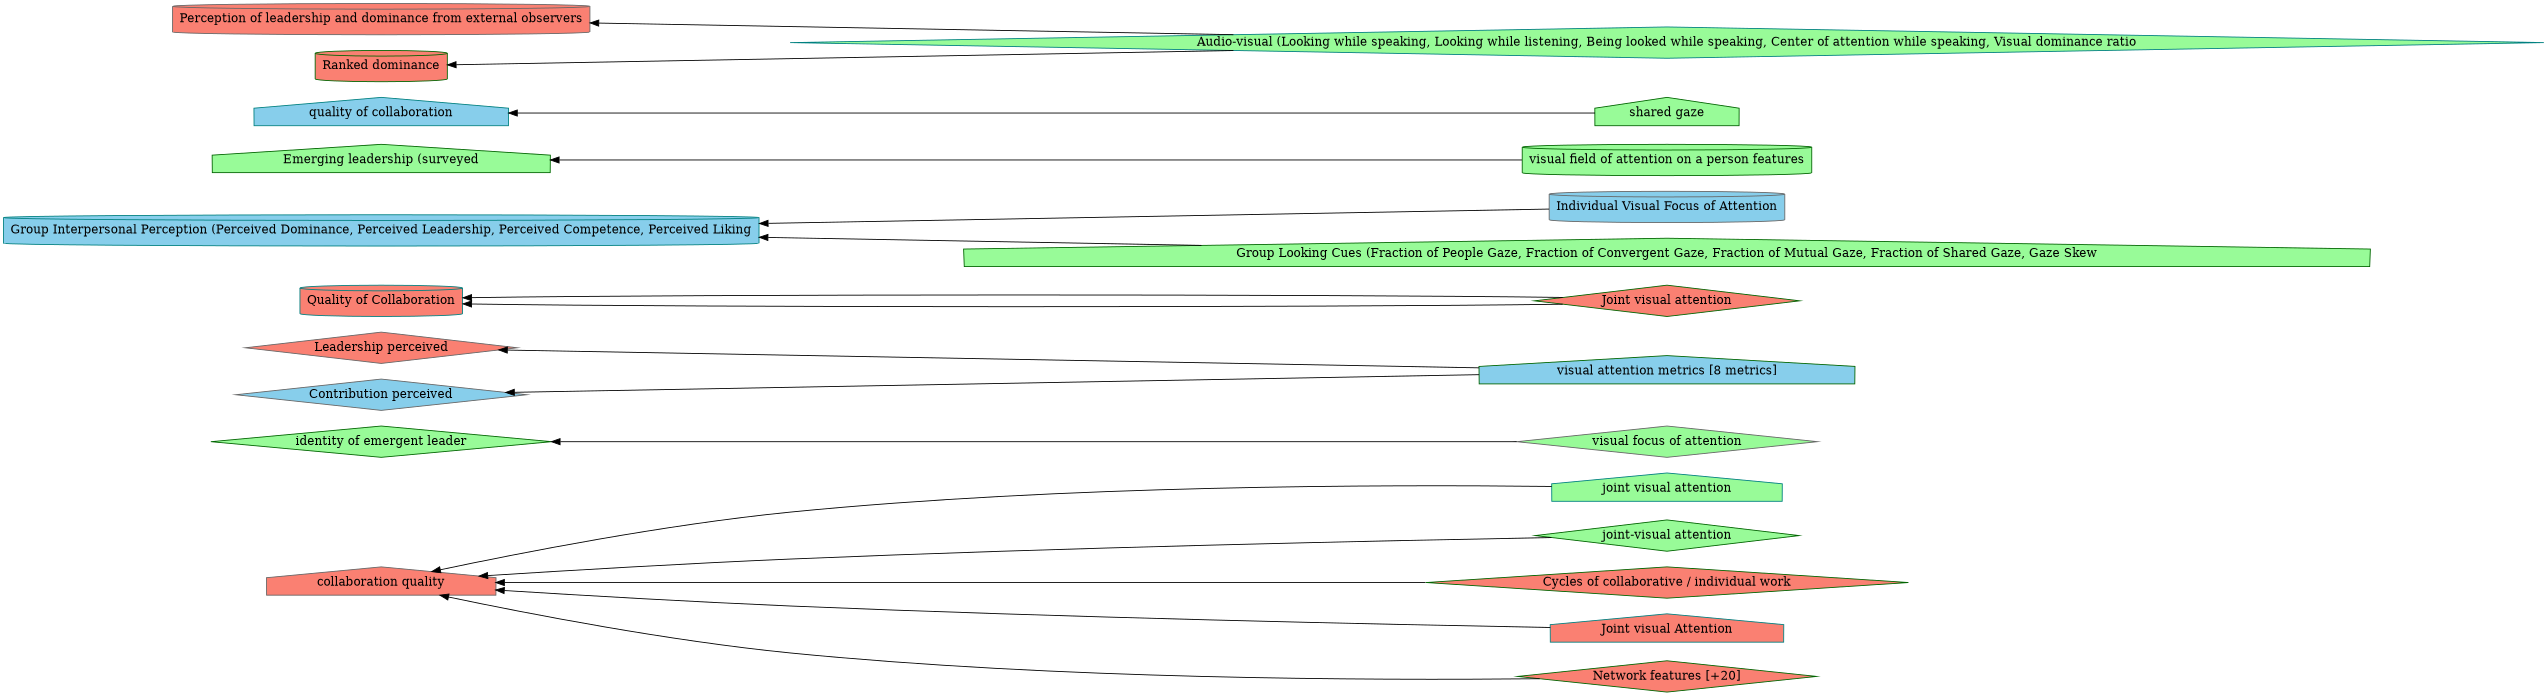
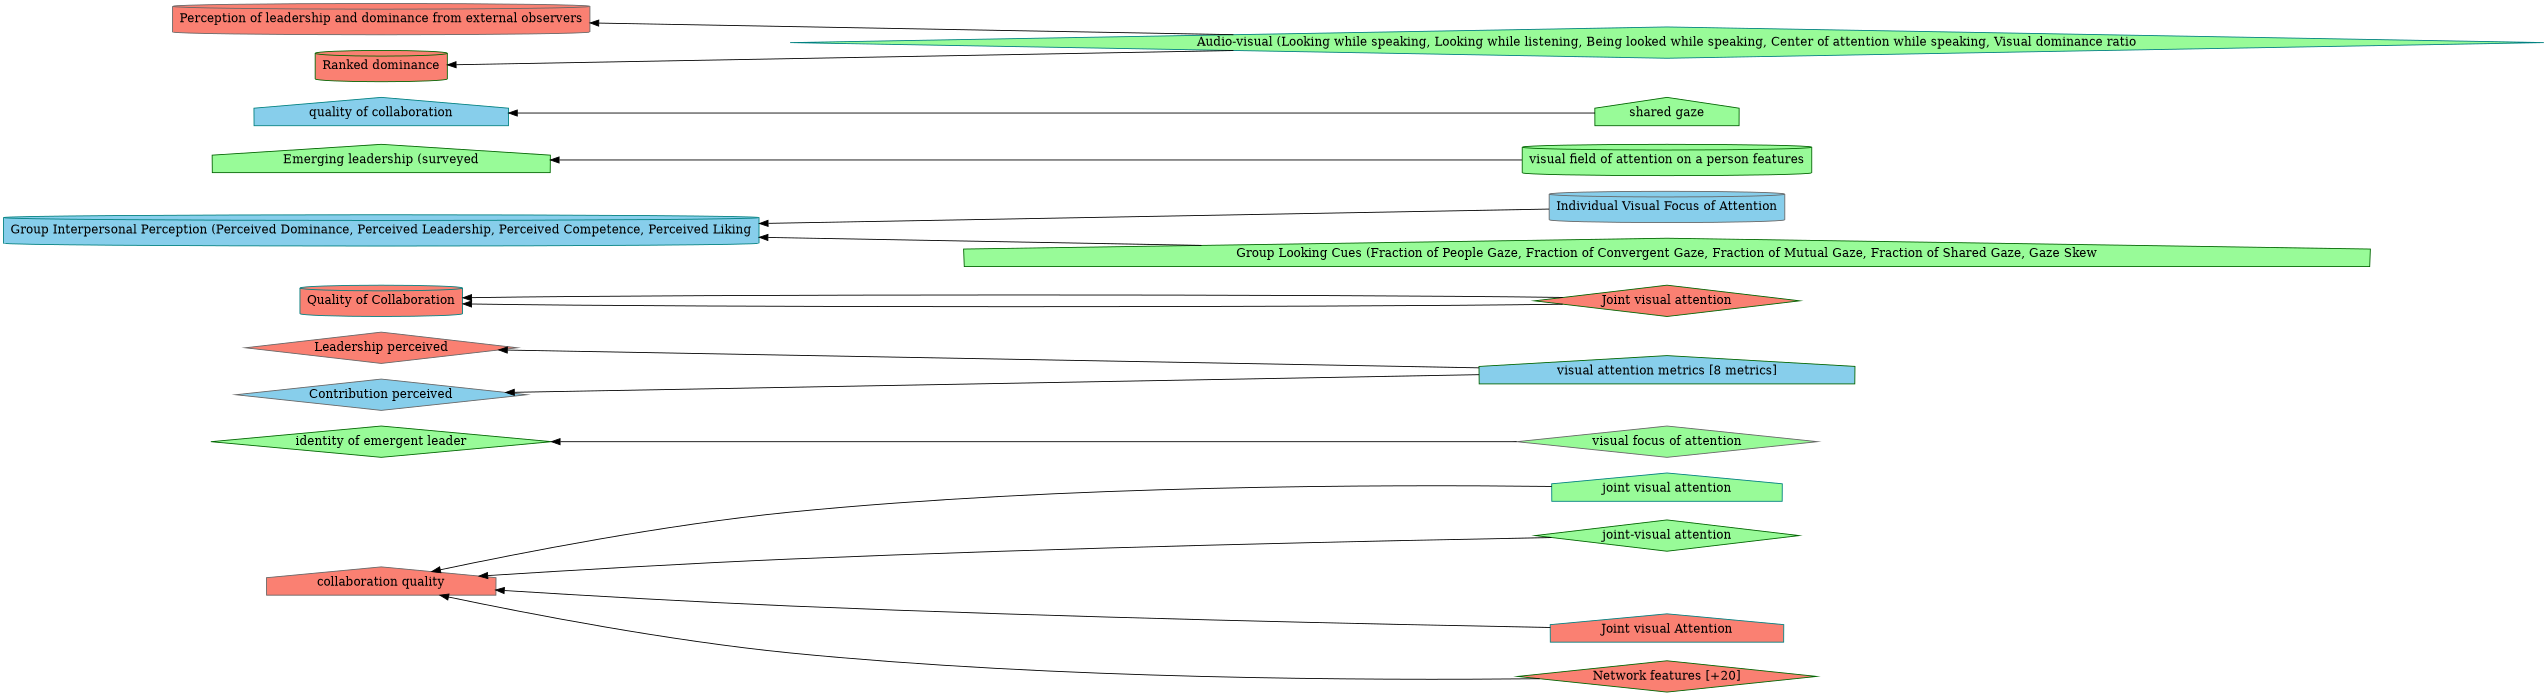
node "Cycles of collaborative / individual work": removed
